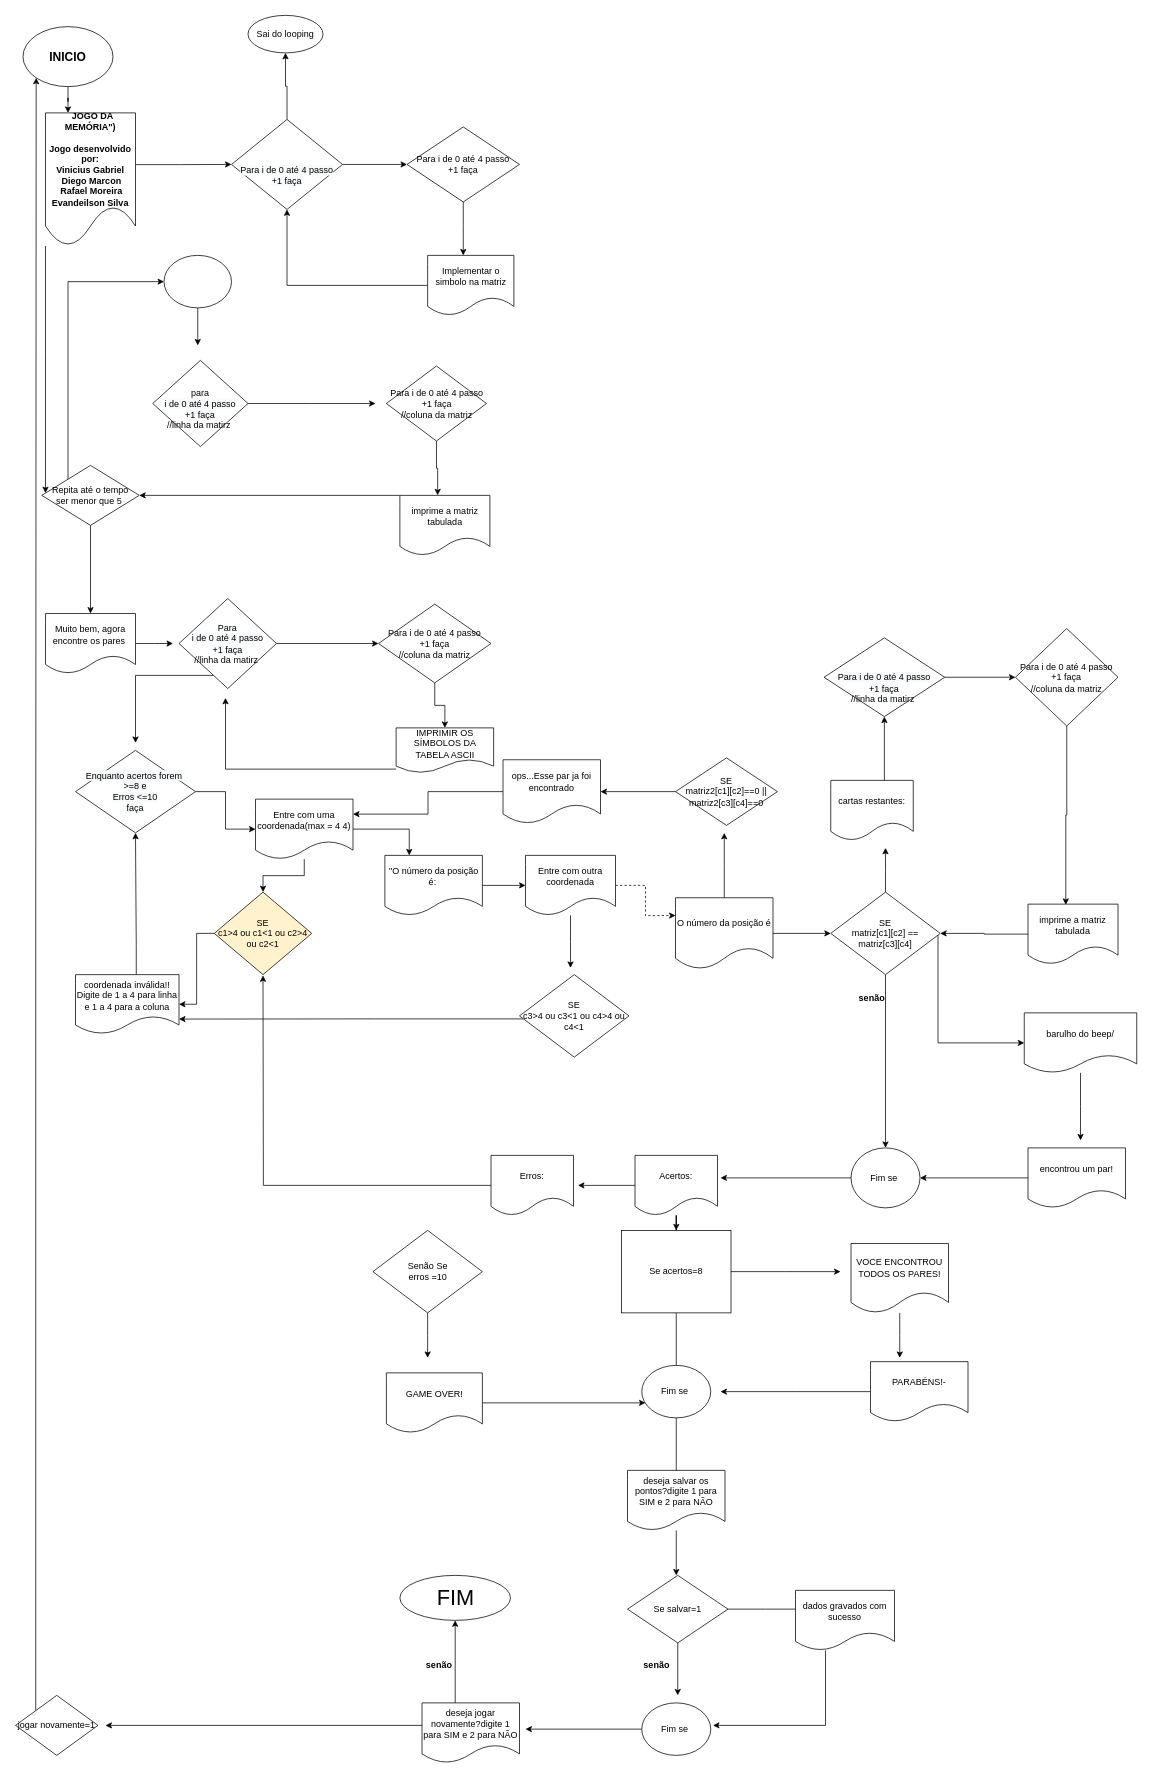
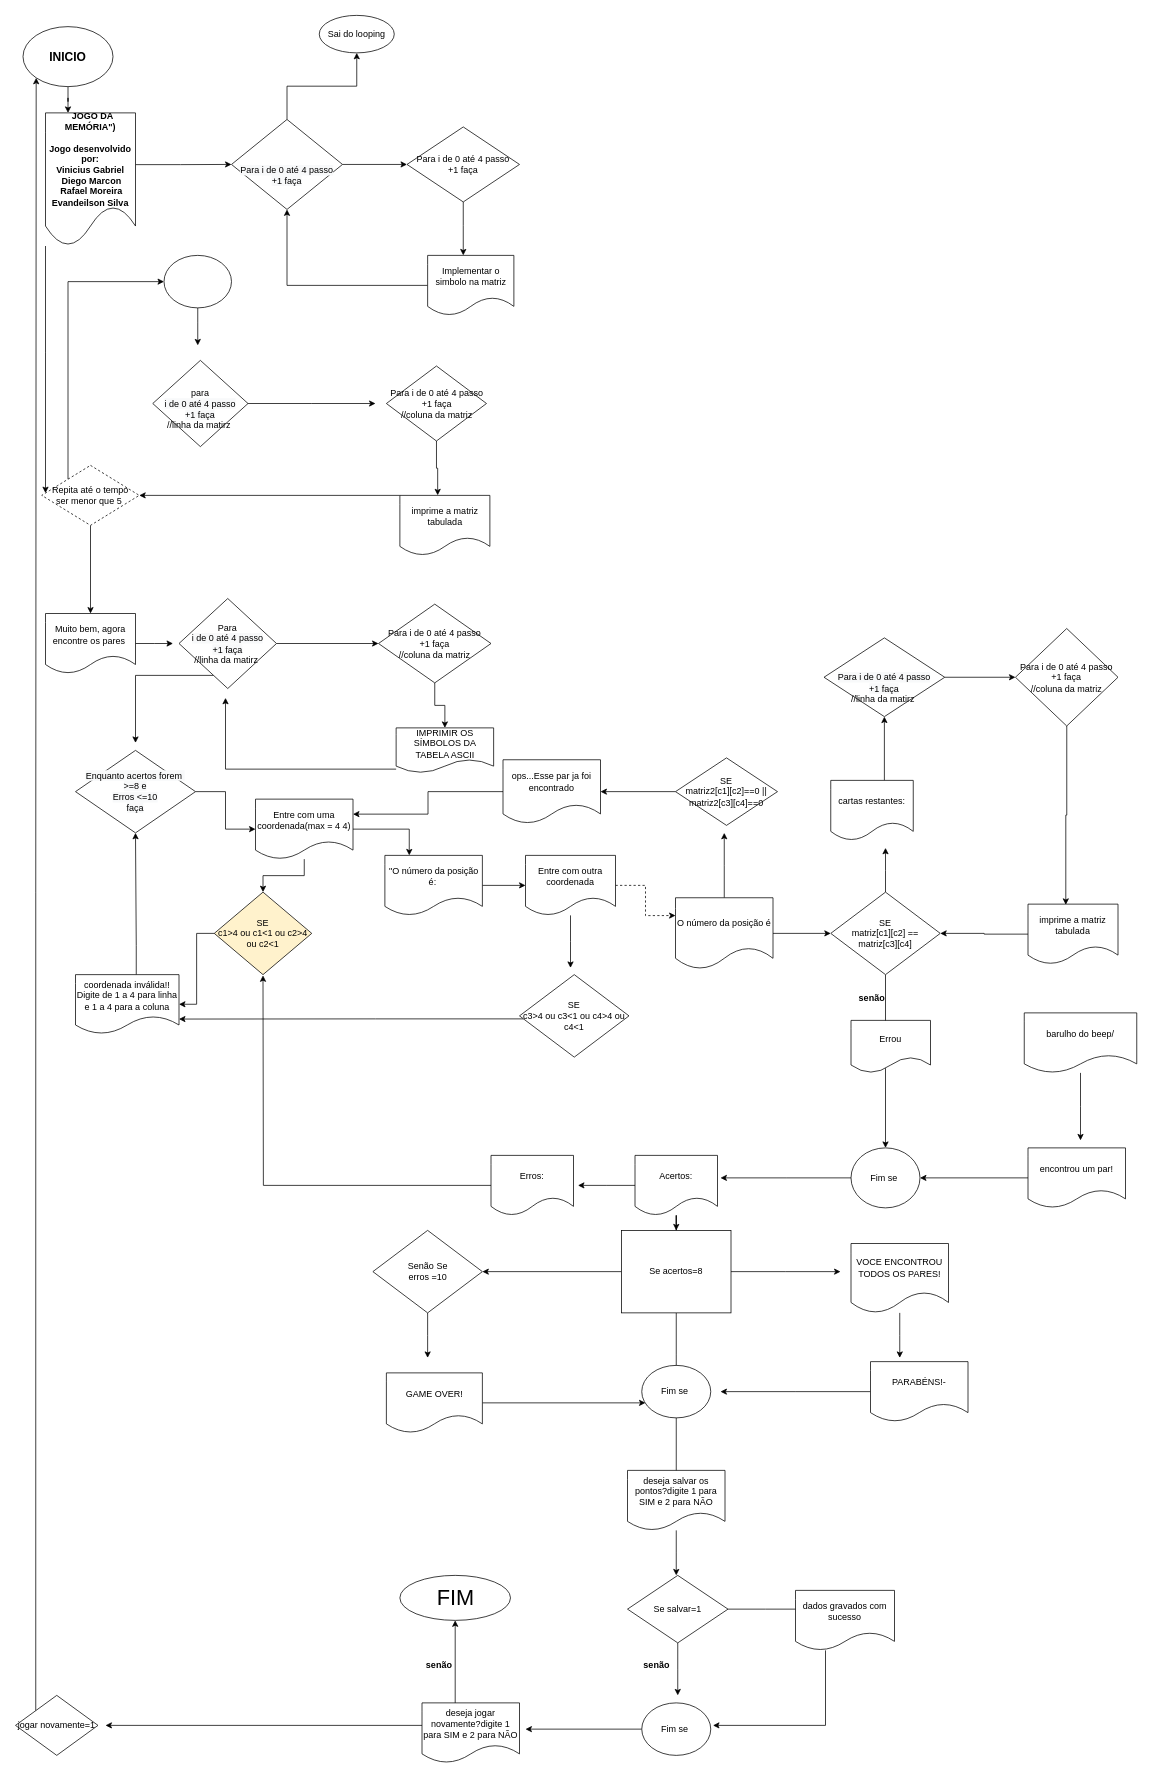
node "Sai do looping": moved (285, 34) -> (357, 34)
node "Repita até o tempo ser menor que 5": style solid -> dashed
edge "SE matriz[c1][c2] == matriz[c3][c4]" -> "barulho do beep/": removed
node "Errou": added
edge "Se acertos=8" -> "Senão Se erros =10": added
